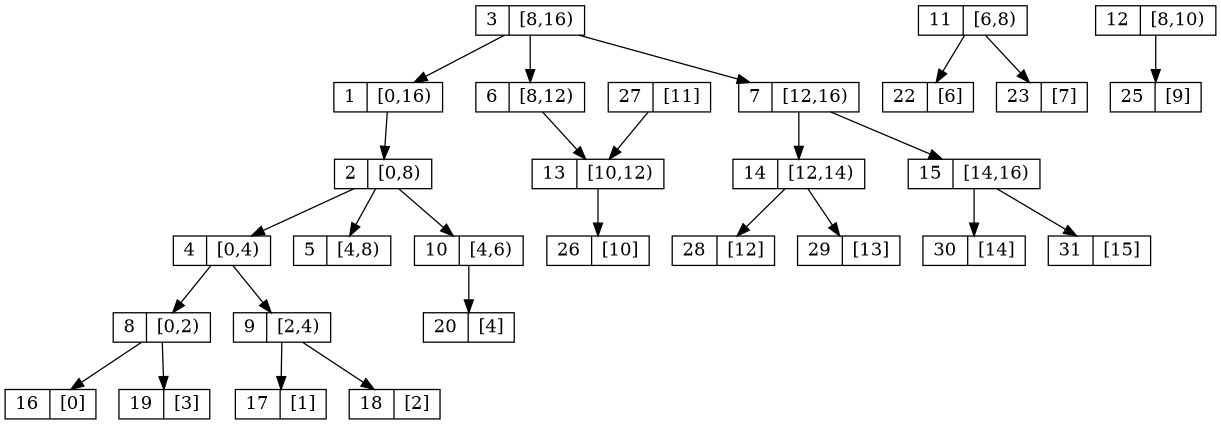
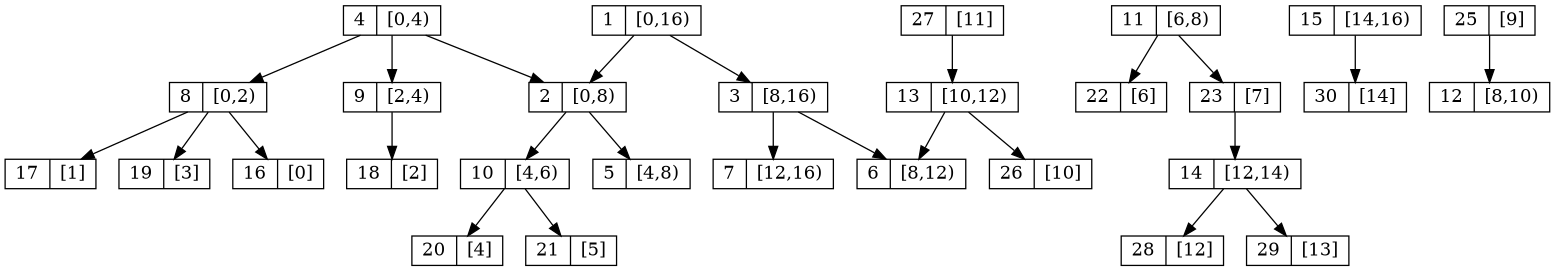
edge "12" -> "25": reversed
edge "3" -> "1": reversed
edge "7" -> "14": now "23" -> "14"
edge "6" -> "13": reversed
edge "7" -> "15": removed
edge "2" -> "4": reversed
node "21": added
node "31": removed
edge "9" -> "17": now "8" -> "17"
